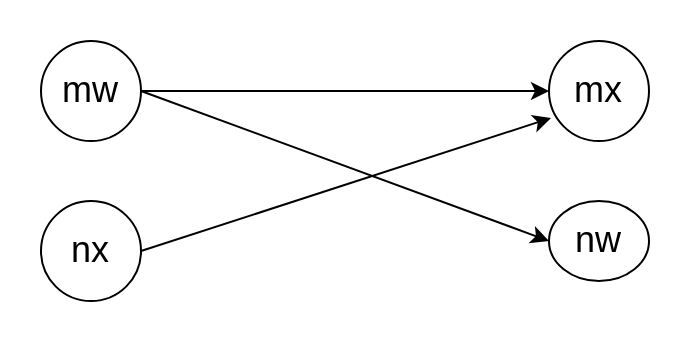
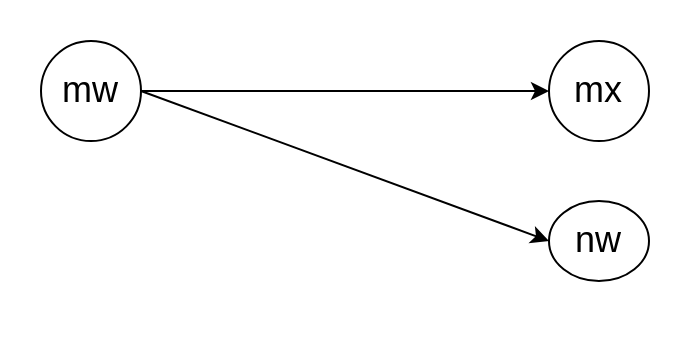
edge "nx" -> "mx": removed
node "nx": removed
